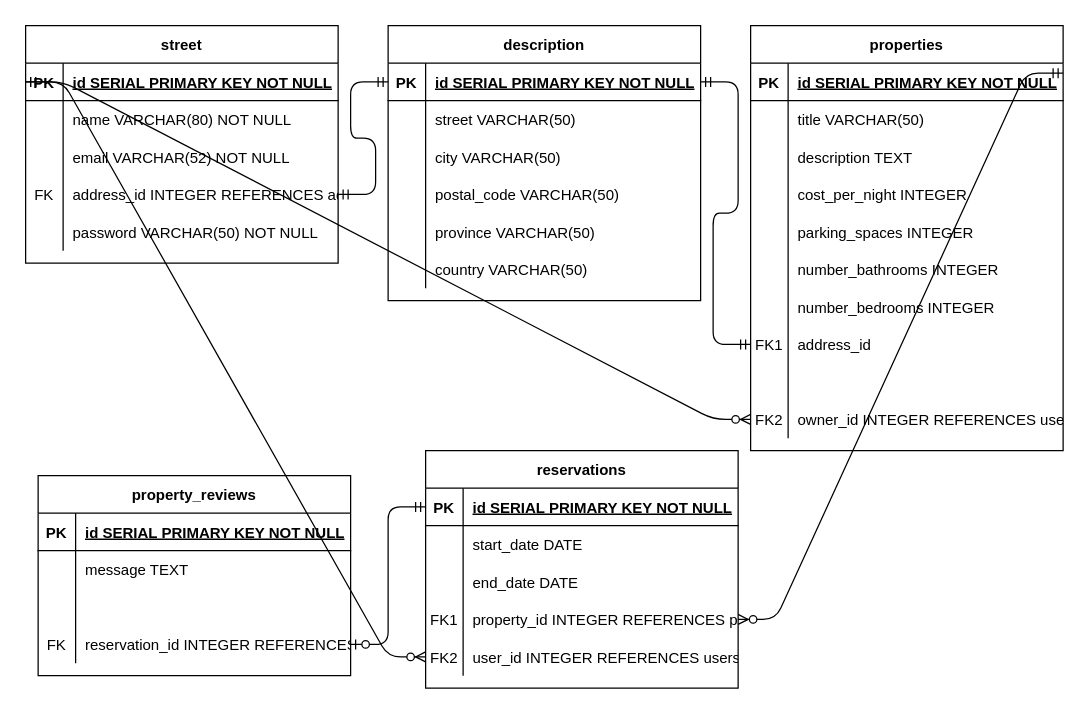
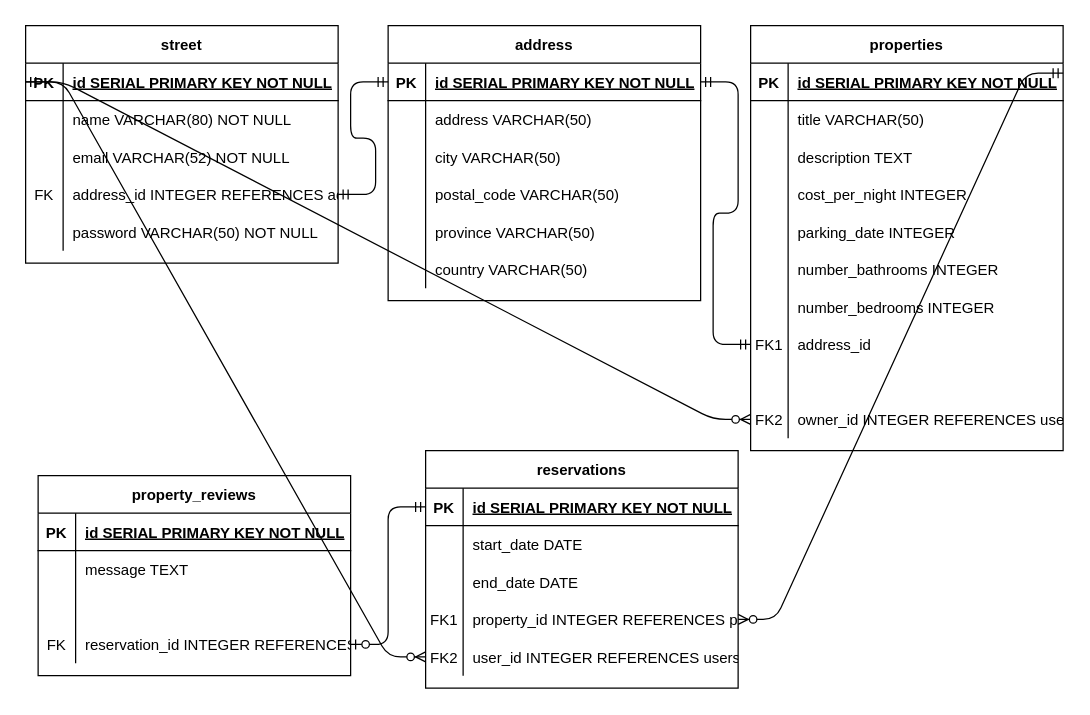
node "description": label "description" -> "address"
node "street VARCHAR(50)": label "street VARCHAR(50)" -> "address VARCHAR(50)"
node "parking_spaces INTEGER": label "parking_spaces INTEGER" -> "parking_date INTEGER"
